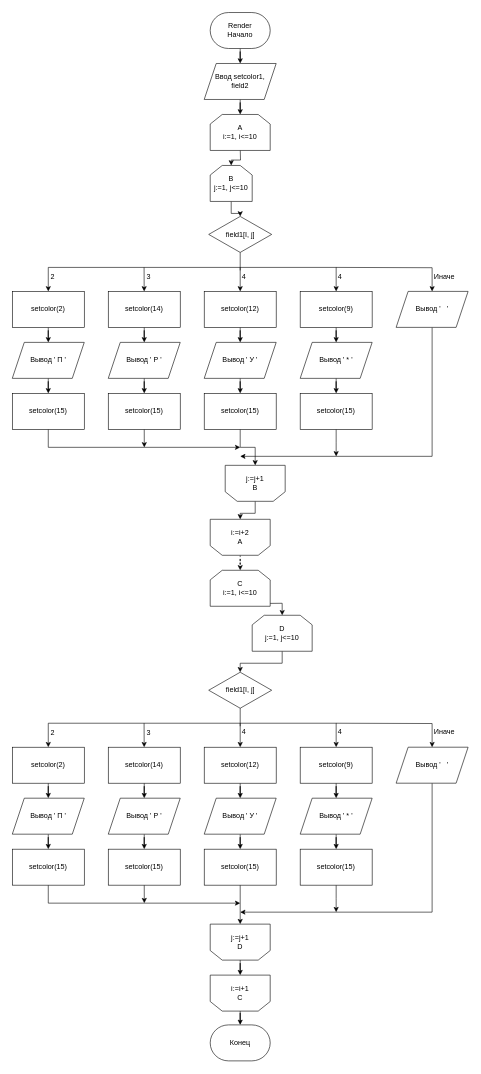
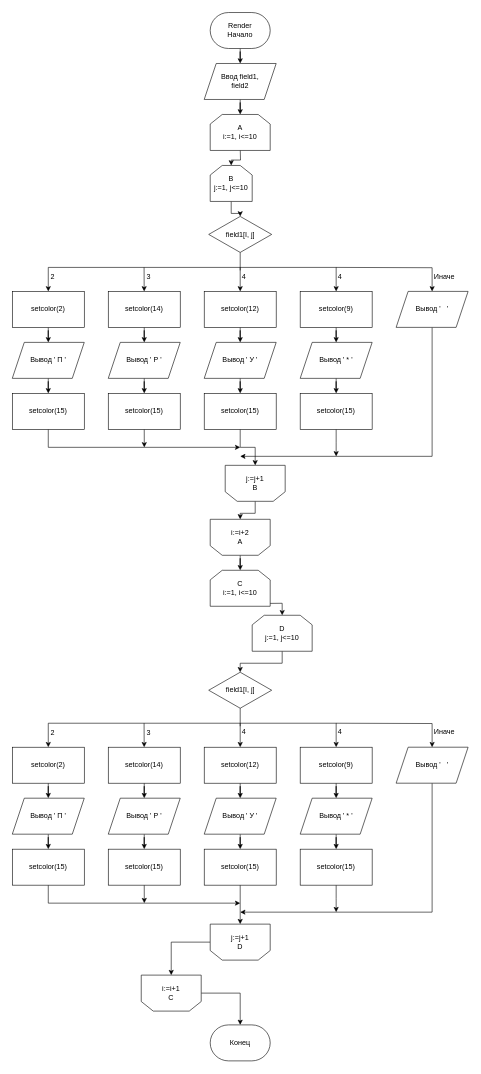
node "Ввод setcolor1, field2": label "Ввод setcolor1, field2" -> "Ввод field1, field2"
edge "i:=i+2 A" -> "C i:=1, i<=10": style dashed -> solid
node "i:=i+1 C": moved (240, 993) -> (171, 993)
